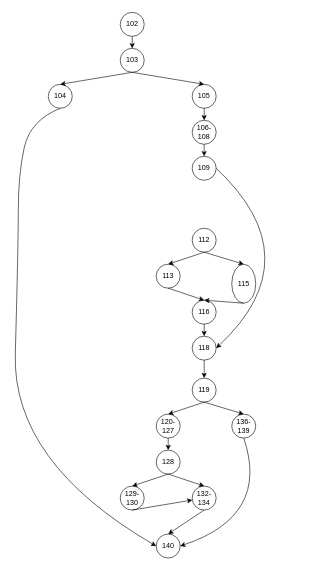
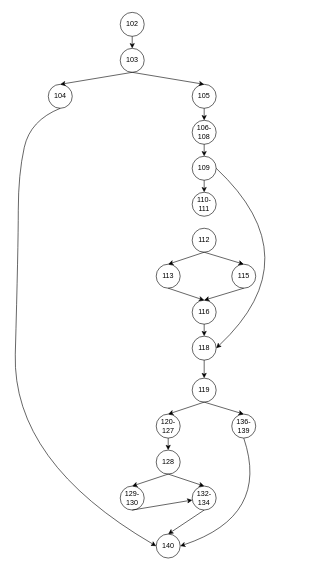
edge "109" -> "110-111": added
node "110-111": added
node "115": size 24x39 -> 24x24
